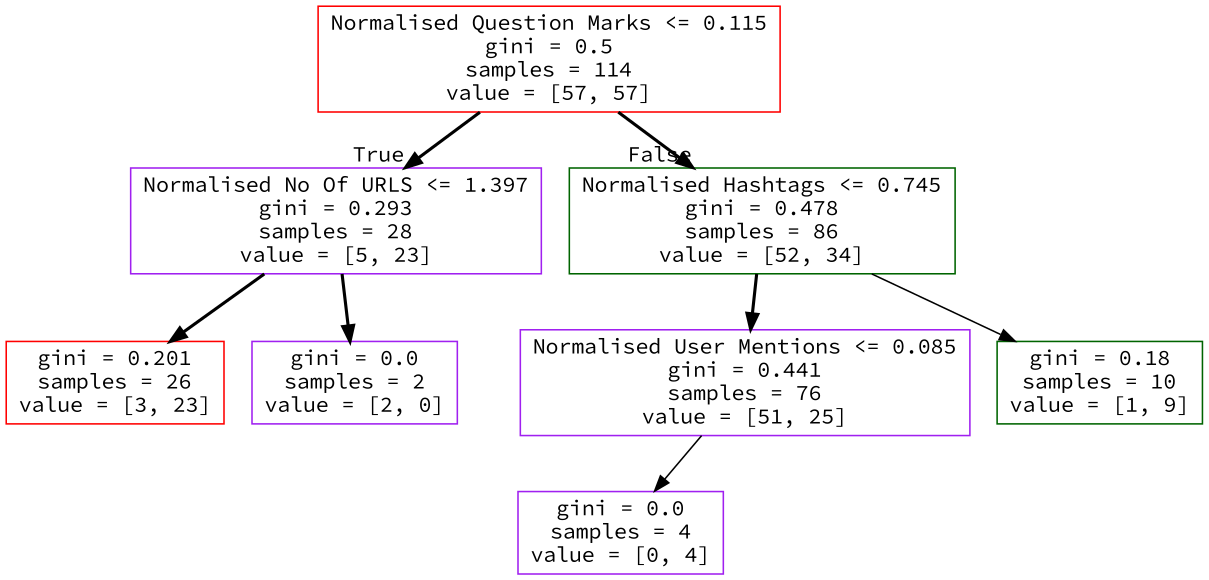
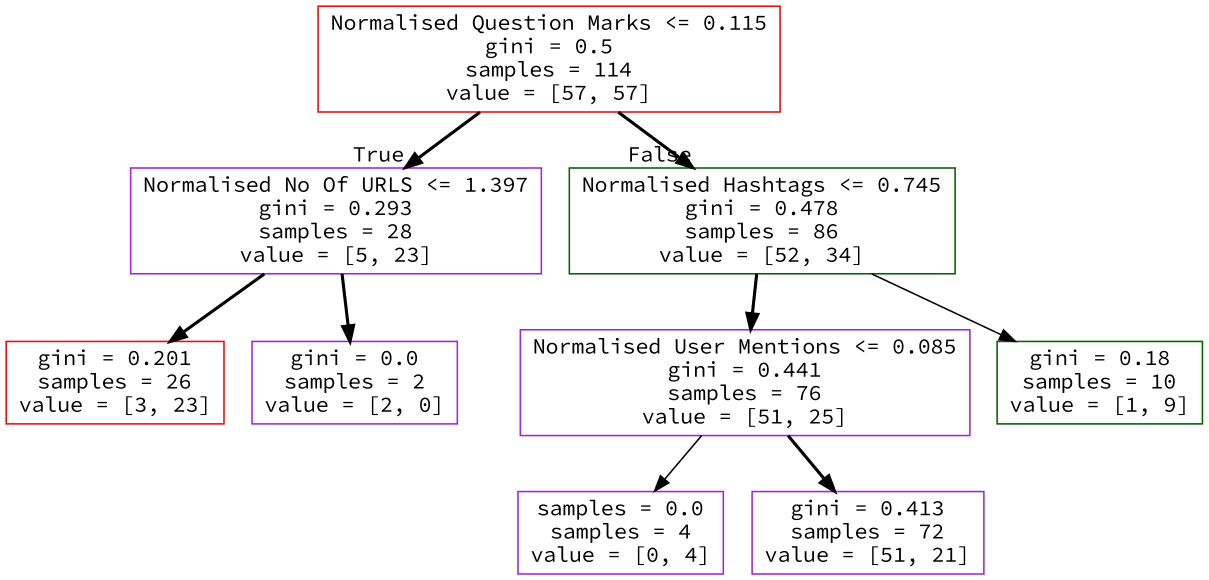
node "gini = 0.0 samples = 4 value = [0, 4]": label "gini = 0.0 samples = 4 value = [0, 4]" -> "samples = 0.0 samples = 4 value = [0, 4]"
node "gini = 0.413 samples = 72 value = [51, 21]": added
